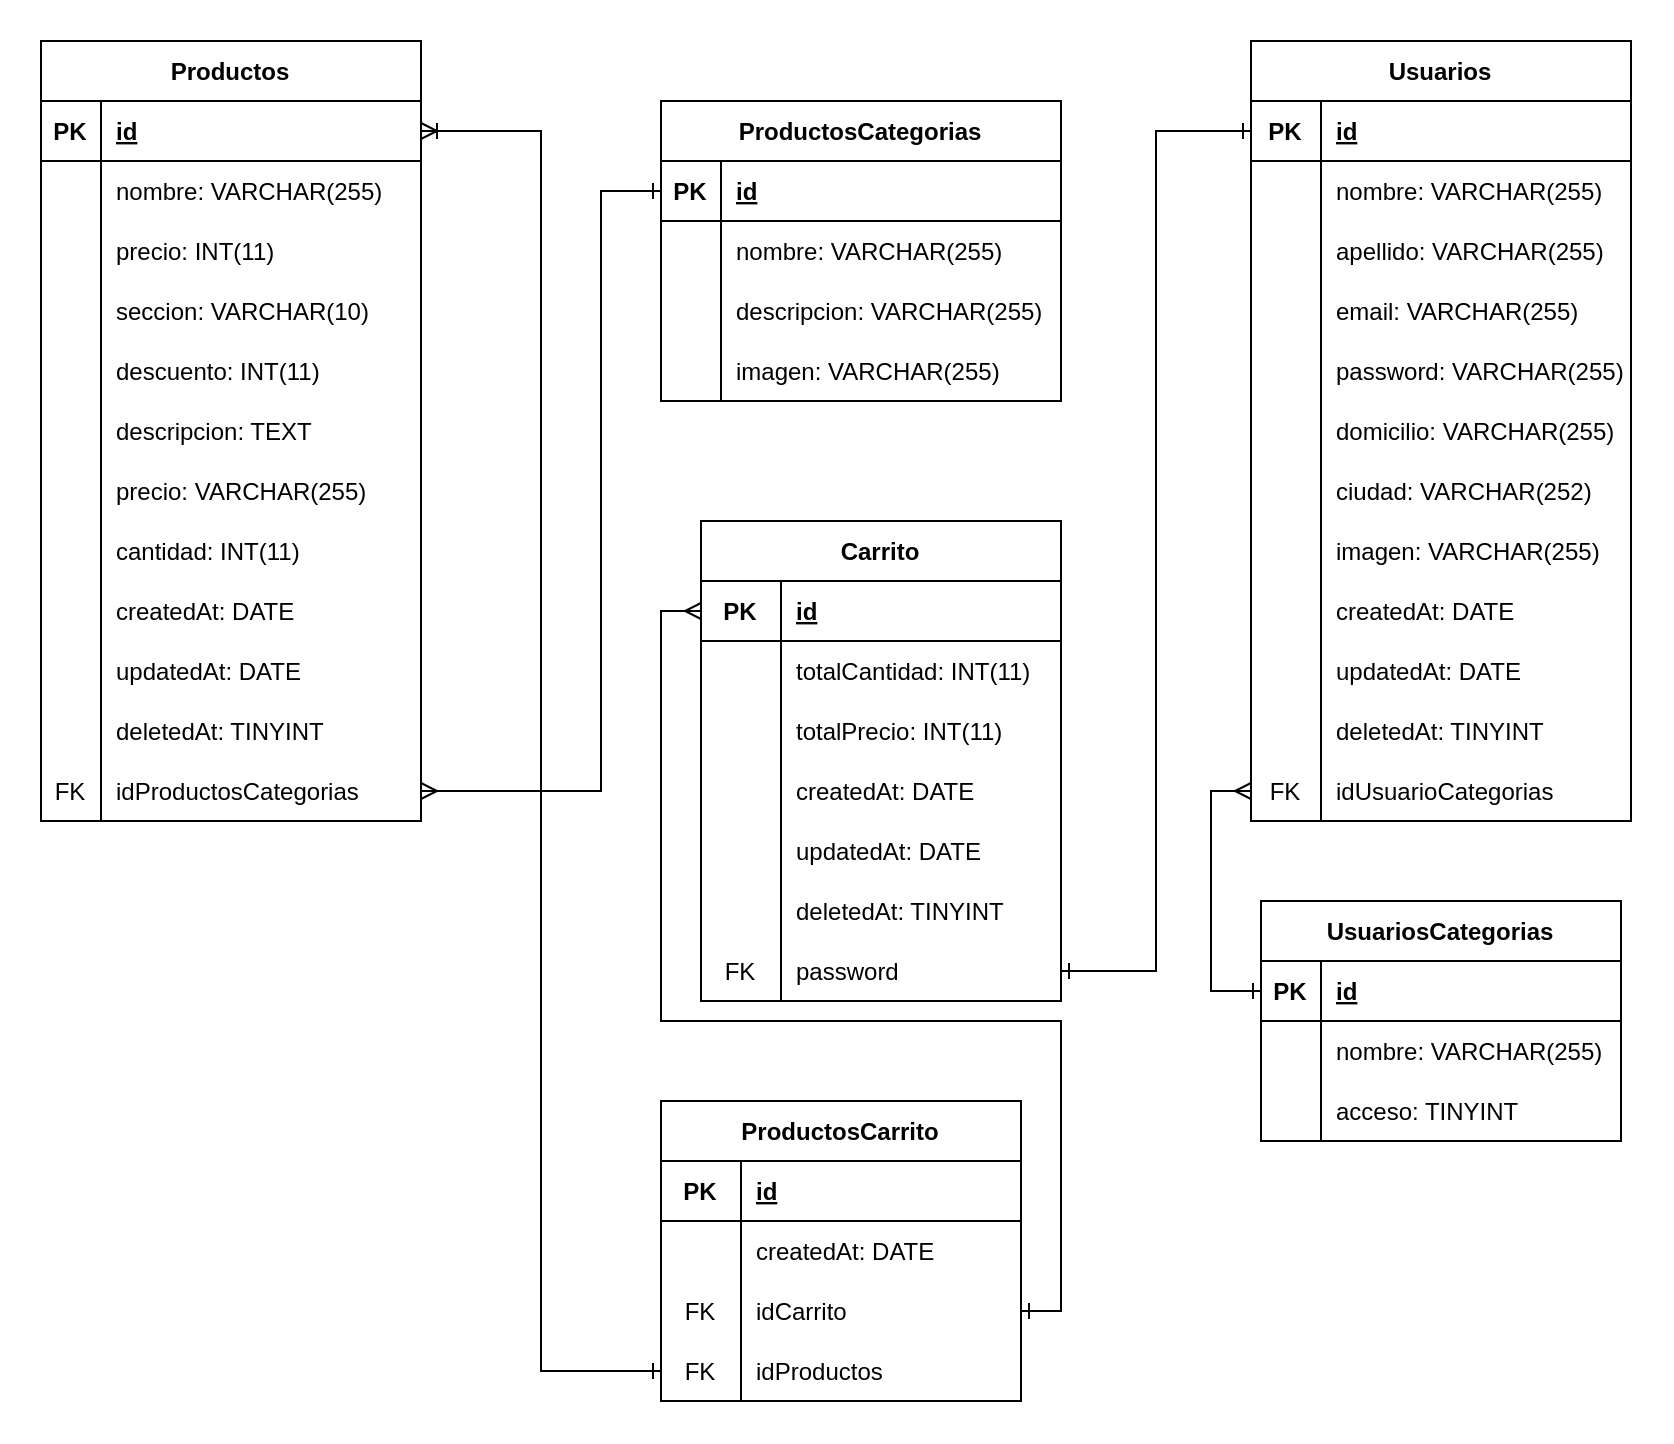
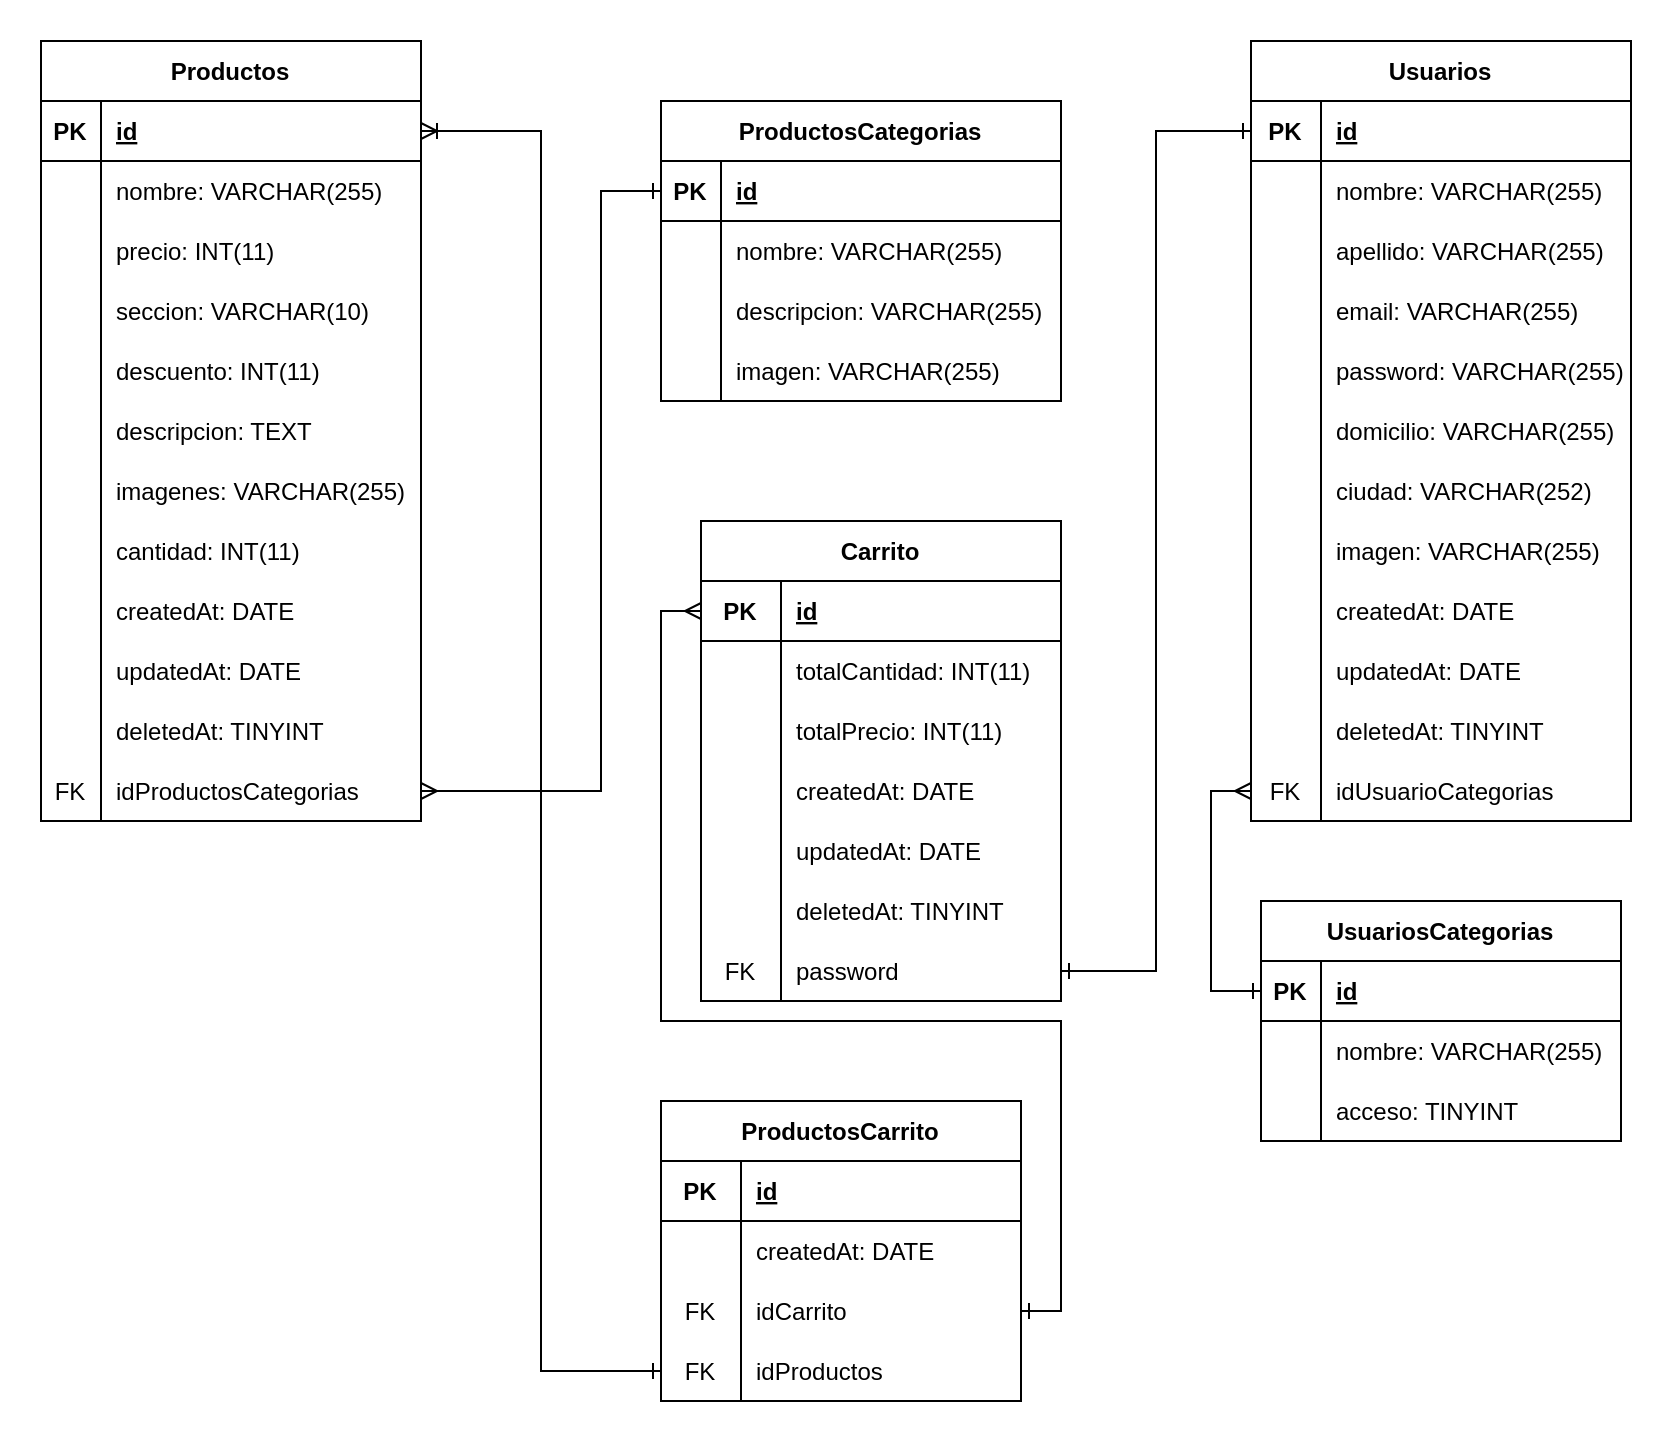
node "precio: VARCHAR(255)": label "precio: VARCHAR(255)" -> "imagenes: VARCHAR(255)"
